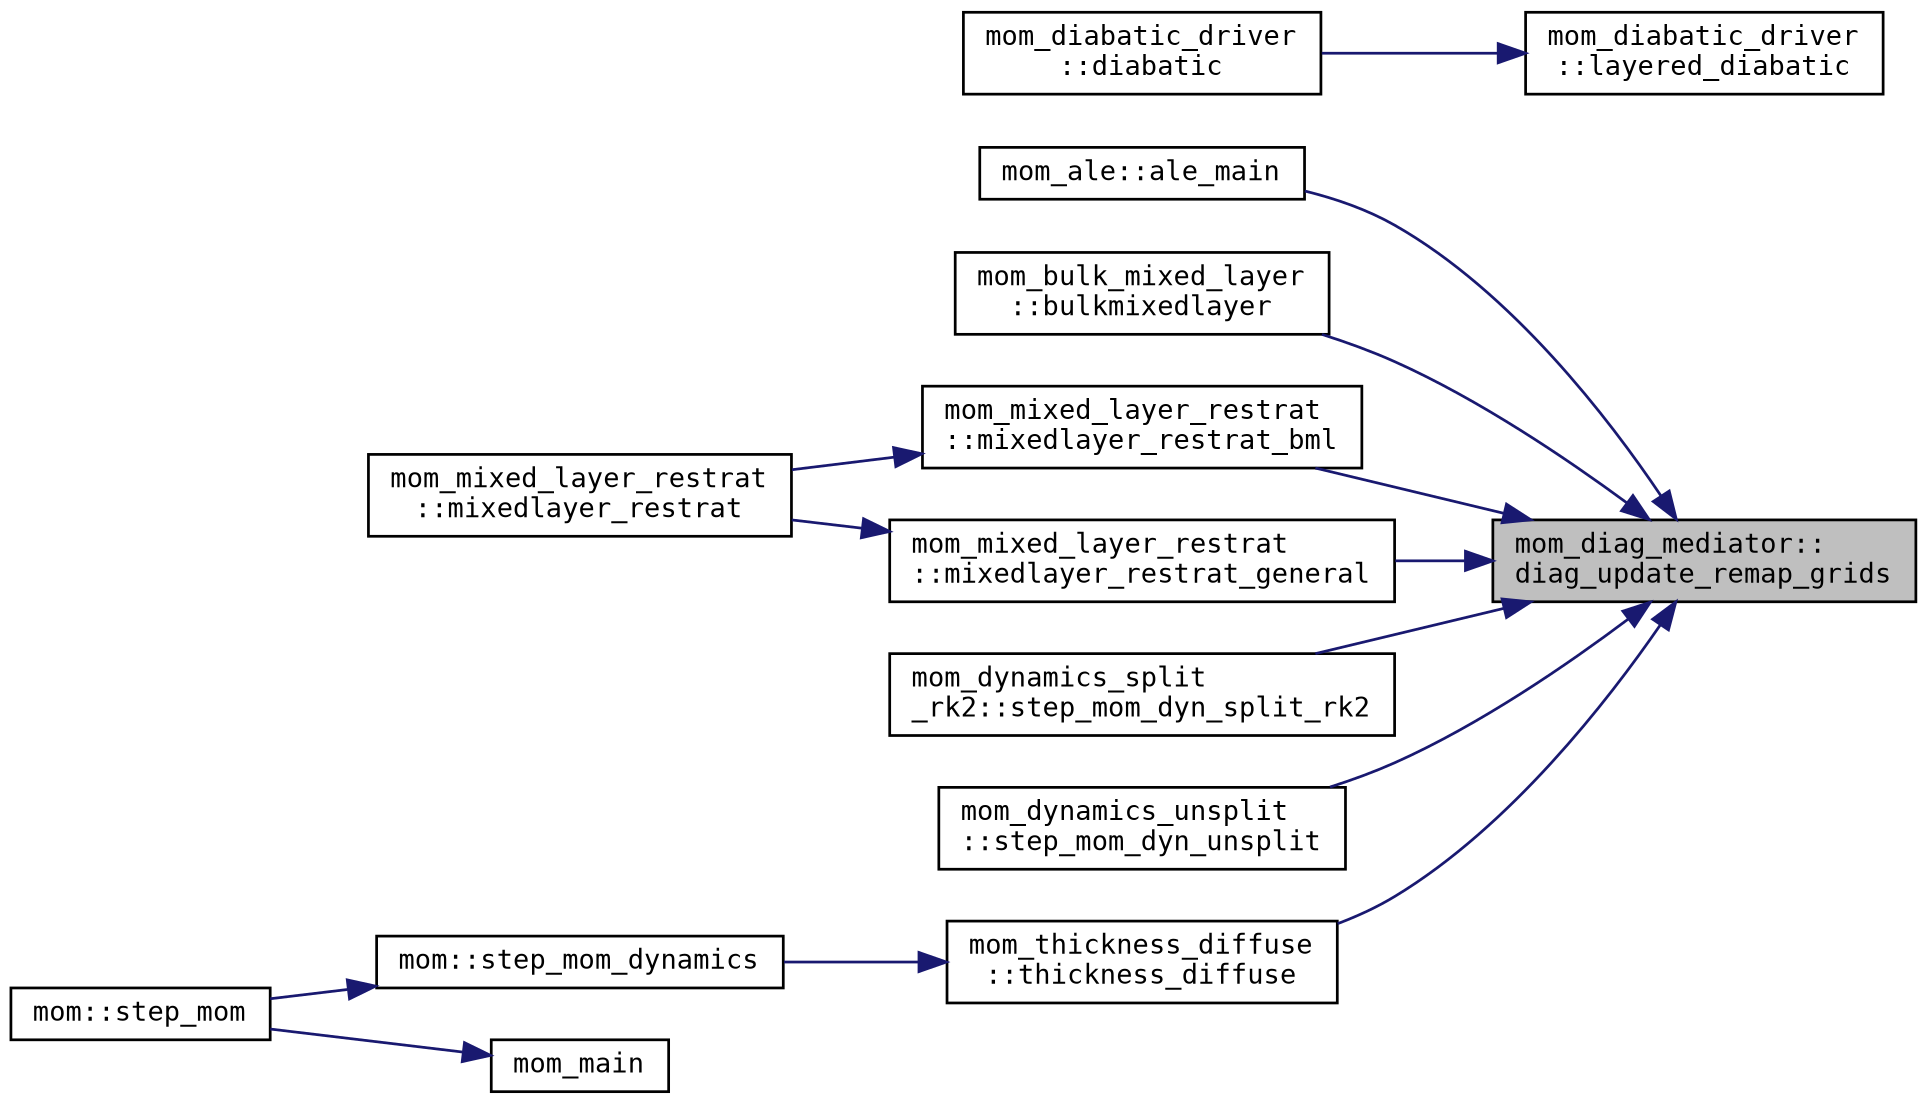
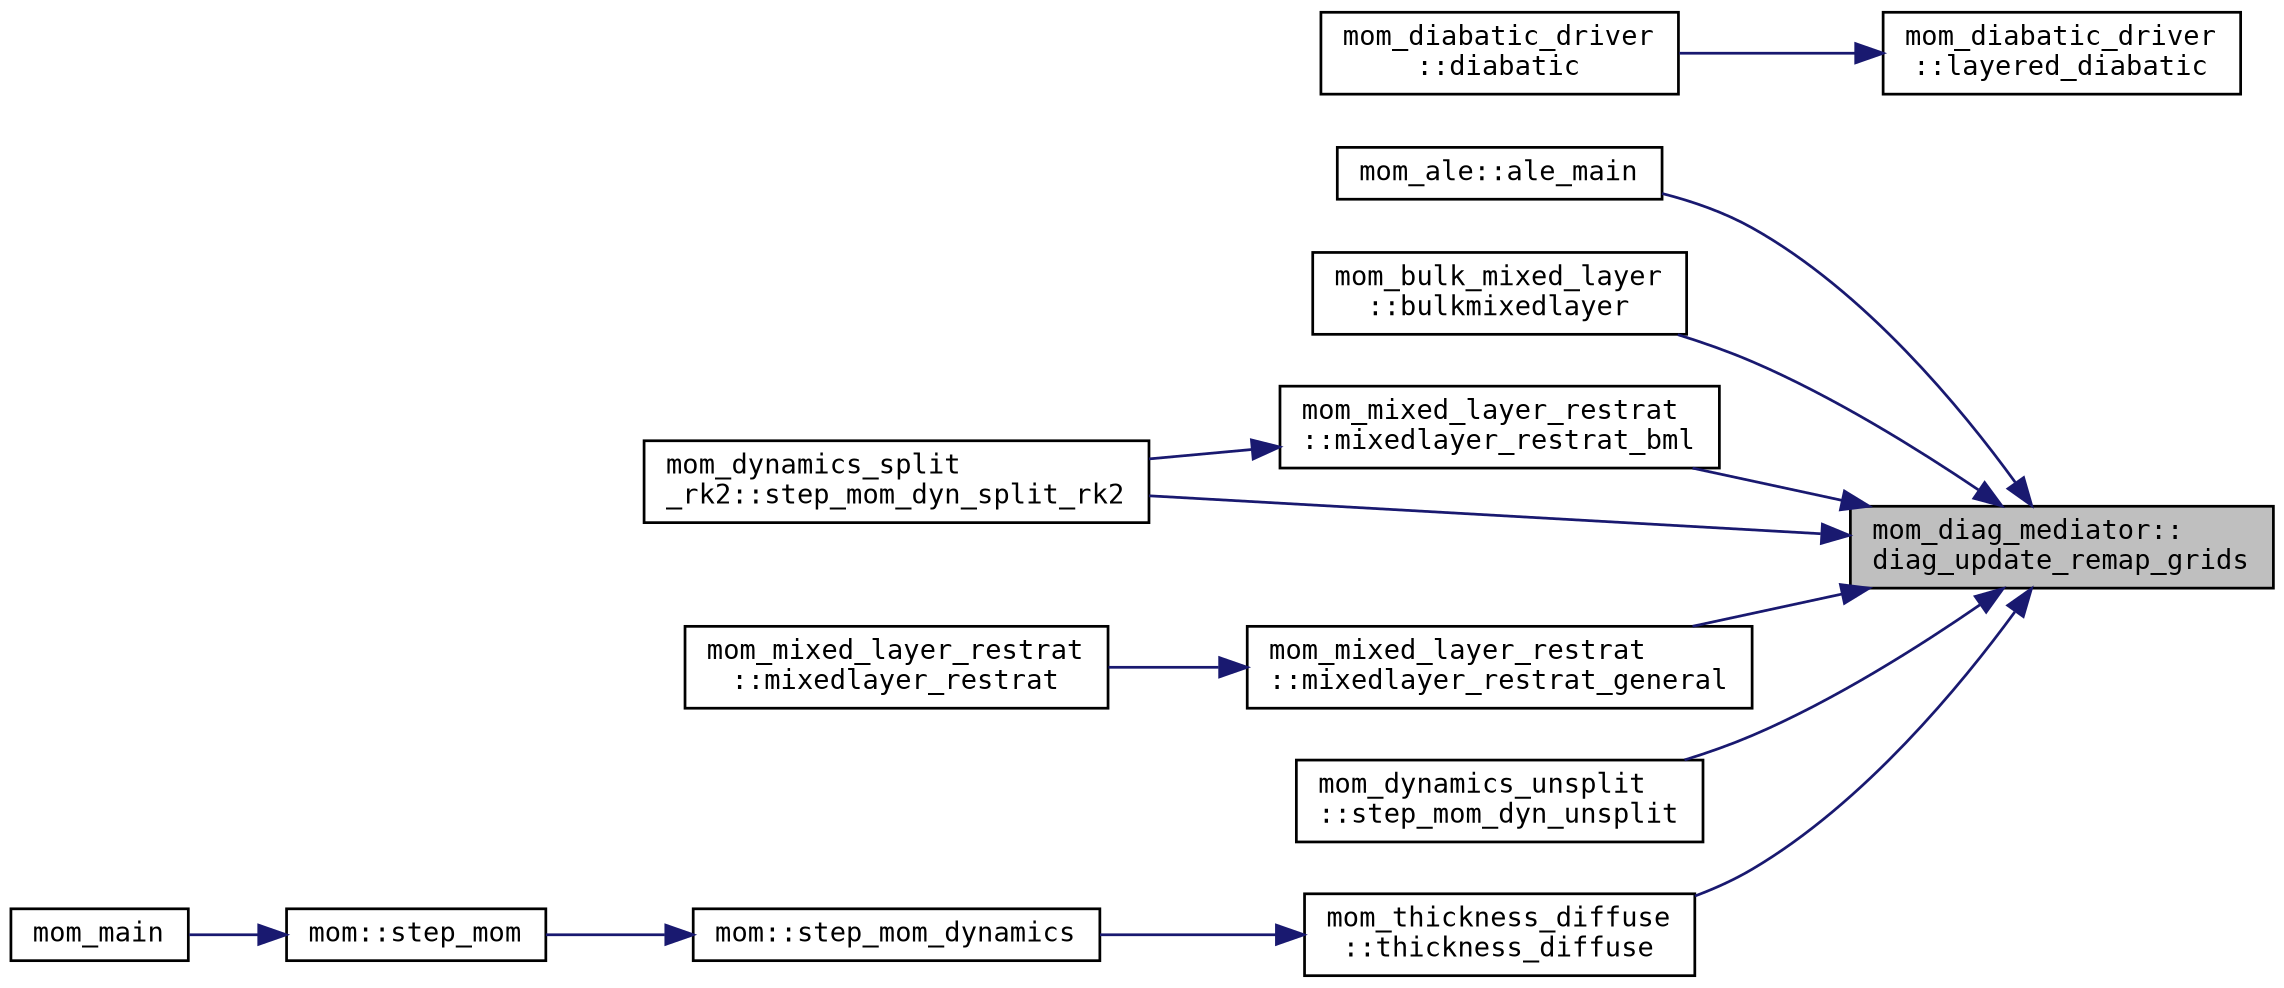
edge "mom_mixed_layer_restrat ::mixedlayer_restrat" -> "mom_mixed_layer_restrat ::mixedlayer_restrat_bml": now "mom_dynamics_split _rk2::step_mom_dyn_split_rk2" -> "mom_mixed_layer_restrat ::mixedlayer_restrat_bml"
edge "mom::step_mom" -> "mom_main": reversed
